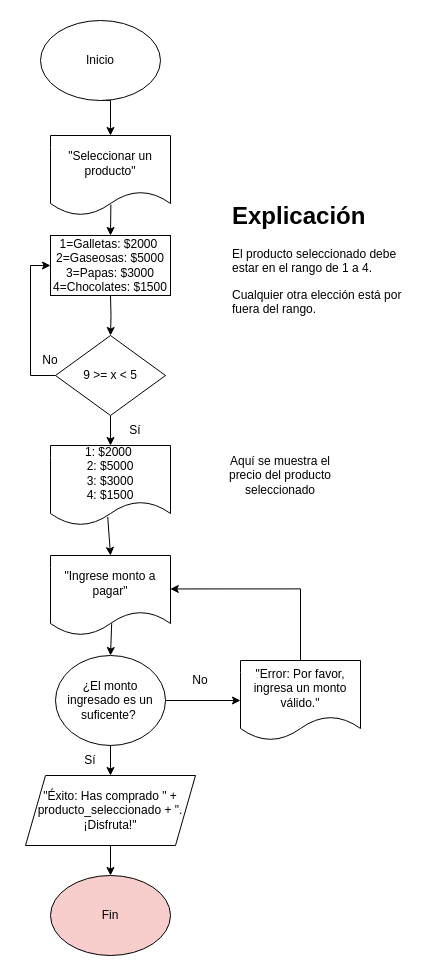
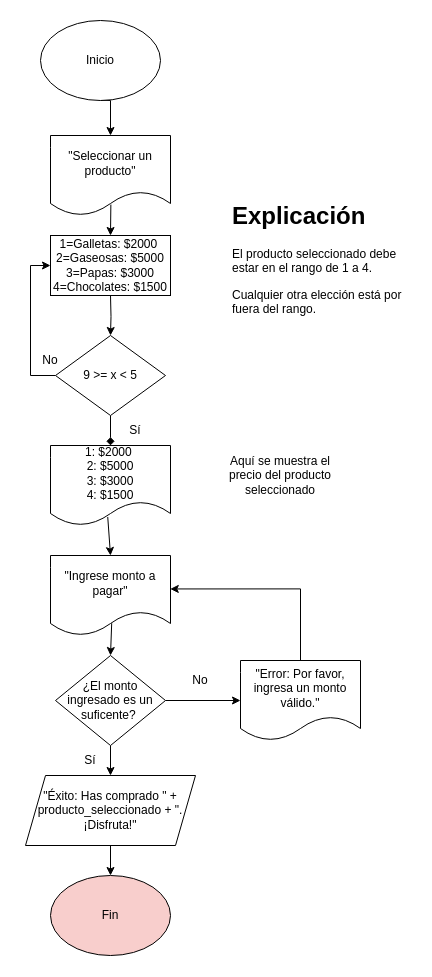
edge "9 >= x < 5" -> "1: $2000 2: $5000 3: $3000 4: $1500": arrowhead classic -> diamond
node "¿El monto ingresado es un suficente?": shape ellipse -> diamond
